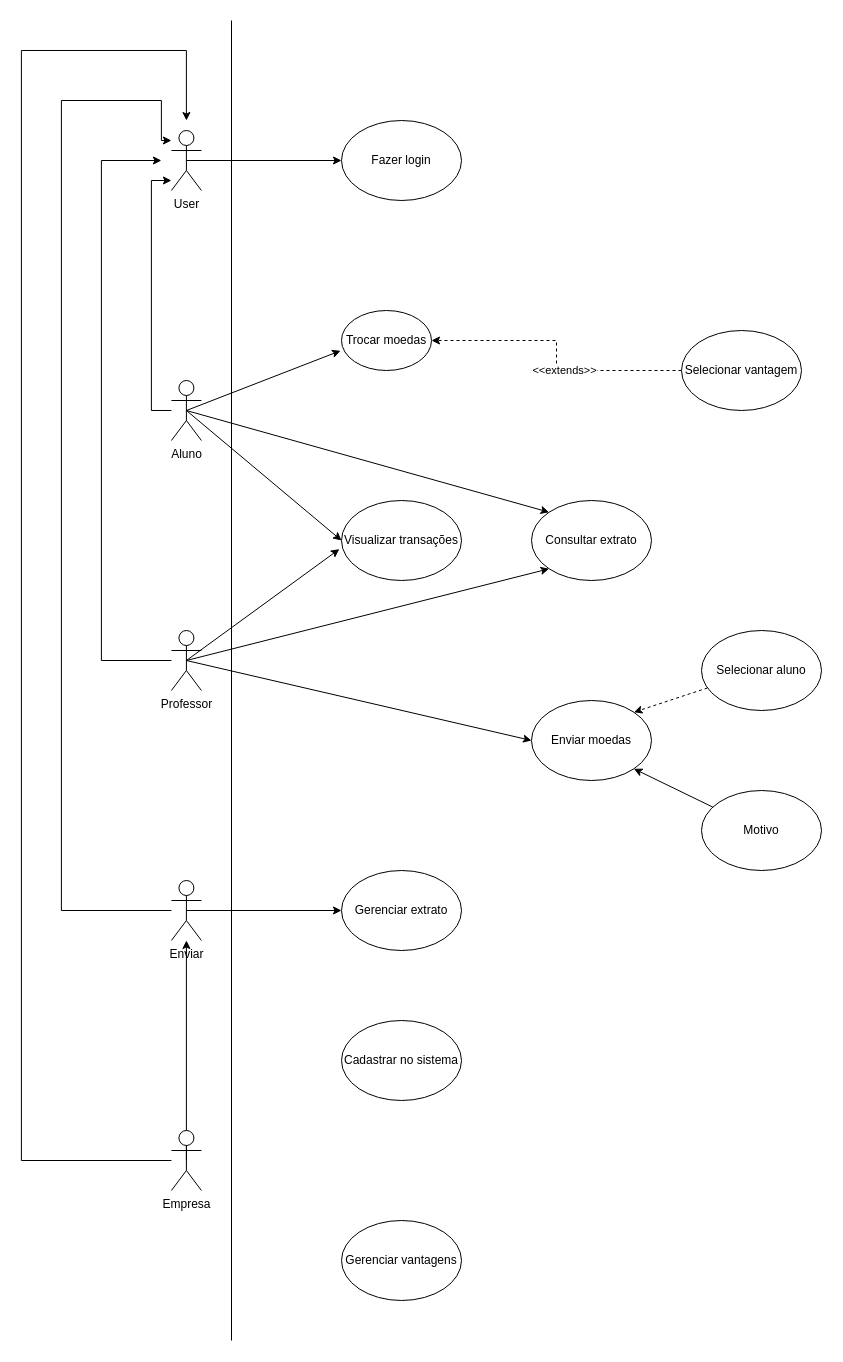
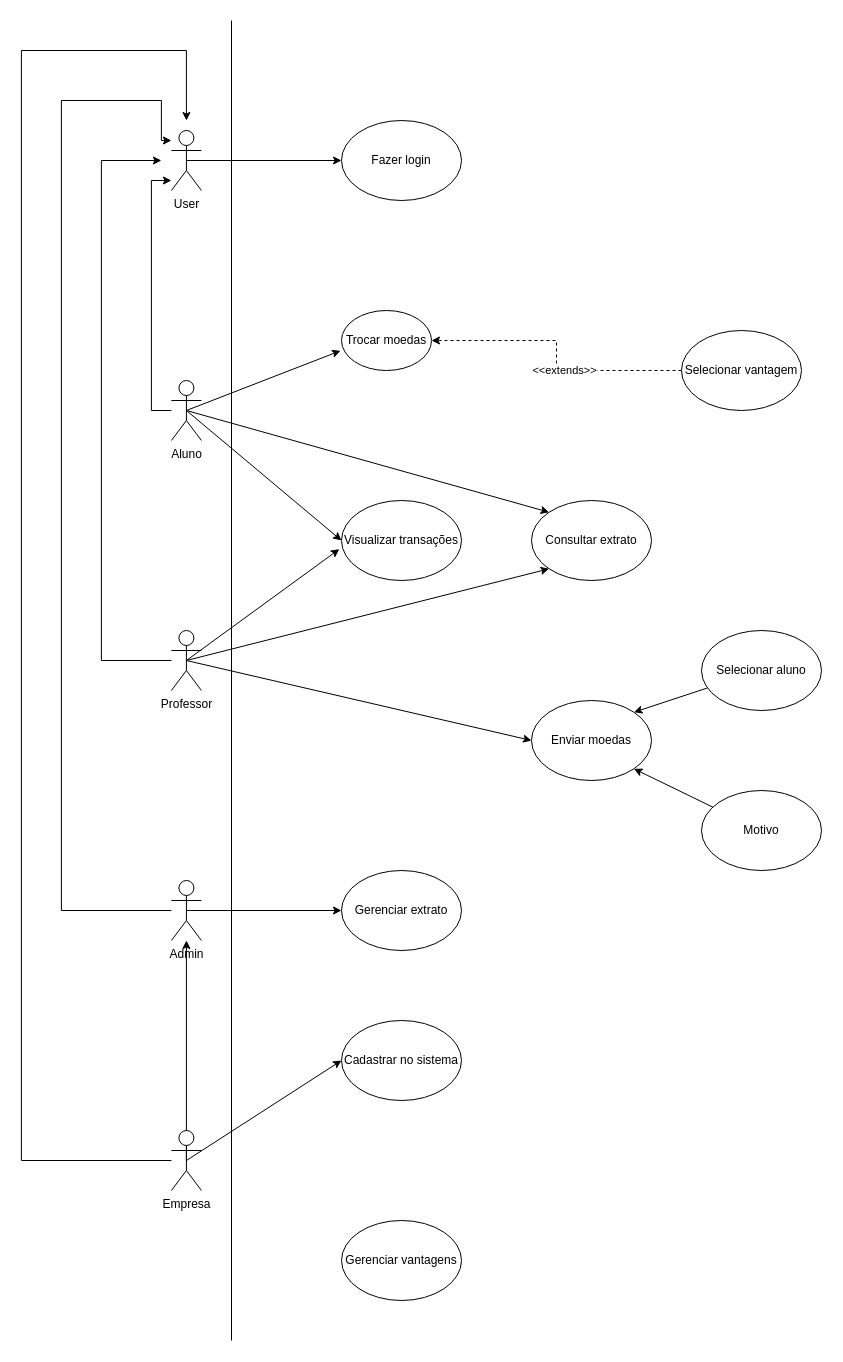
edge "Selecionar aluno" -> "Enviar moedas": style dashed -> solid
node "Enviar": label "Enviar" -> "Admin"
edge "Empresa" -> "Cadastrar no sistema": added
